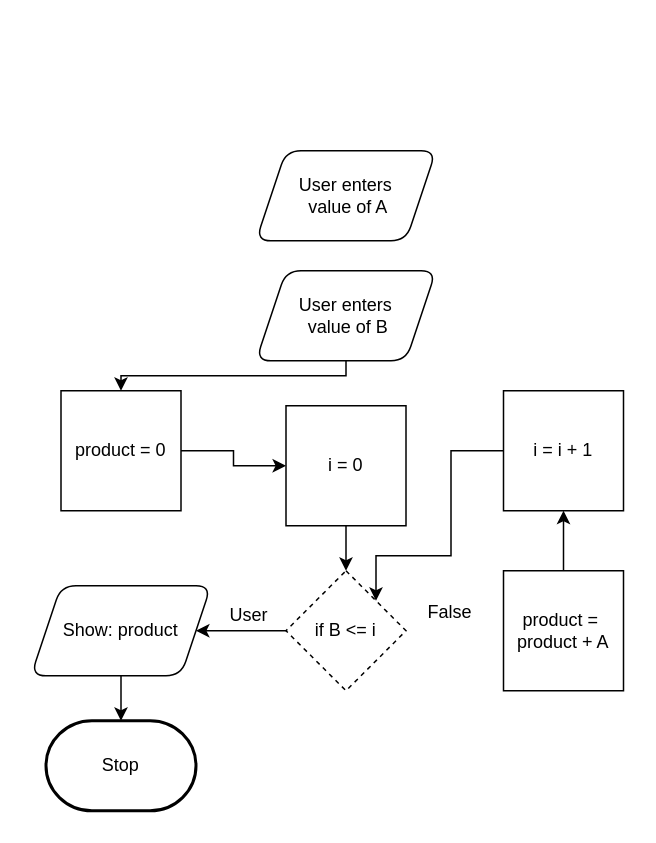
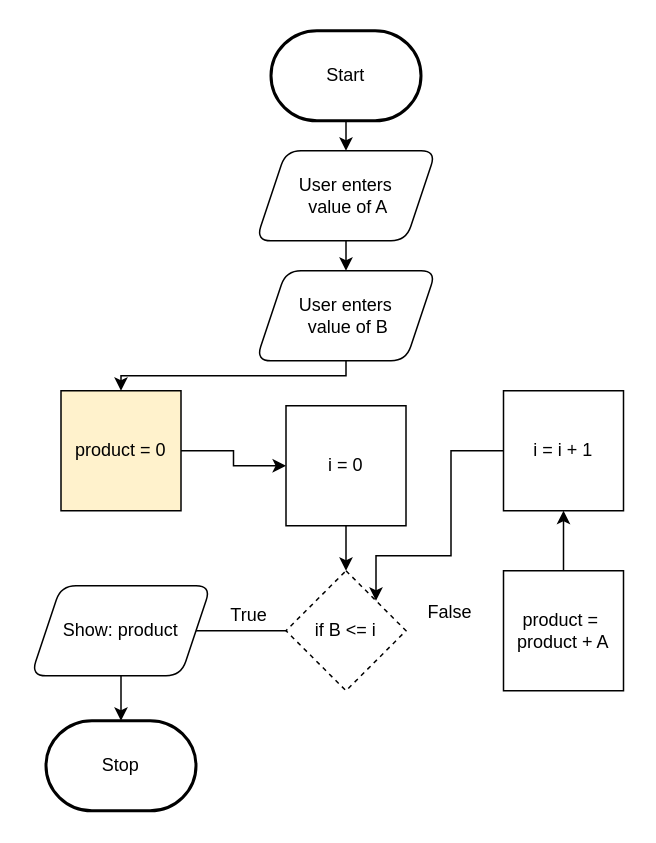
node "Start": added
edge "Start" -> "User enters value of A": added
edge "User enters value of A" -> "User enters value of B": added
node "product = 0": fillcolor #ffffff -> #fff2cc
node "User": label "User" -> "True"
edge "if B <= i" -> "Show: product": arrowhead classic -> none
